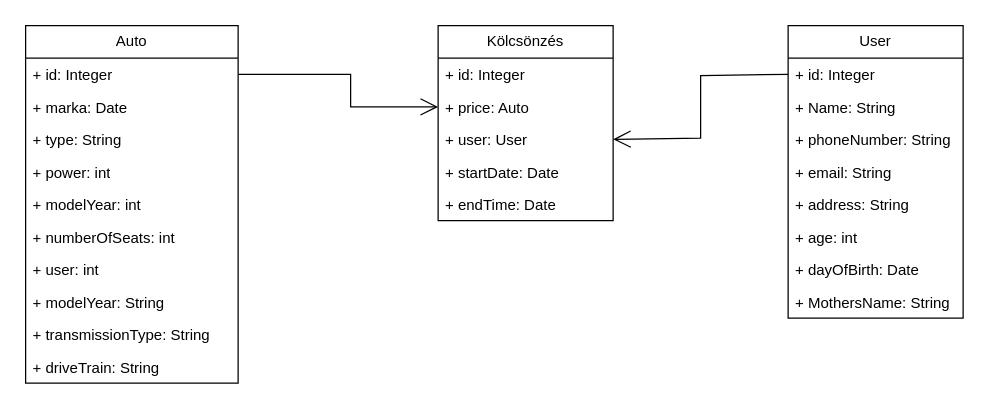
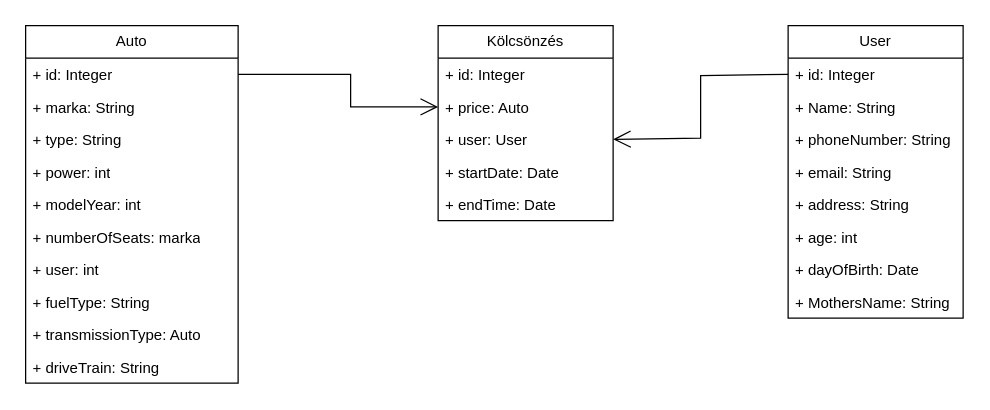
node "+ marka: Date": label "+ marka: Date" -> "+ marka: String"
node "+ numberOfSeats: int": label "+ numberOfSeats: int" -> "+ numberOfSeats: marka"
node "+ modelYear: String": label "+ modelYear: String" -> "+ fuelType: String"
node "+ transmissionType: String": label "+ transmissionType: String" -> "+ transmissionType: Auto"
